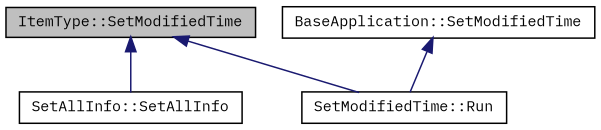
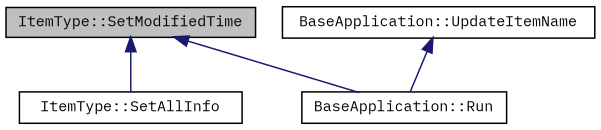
node "BaseApplication::SetModifiedTime": label "BaseApplication::SetModifiedTime" -> "BaseApplication::UpdateItemName"
node "SetAllInfo::SetAllInfo": label "SetAllInfo::SetAllInfo" -> "ItemType::SetAllInfo"
node "SetModifiedTime::Run": label "SetModifiedTime::Run" -> "BaseApplication::Run"
